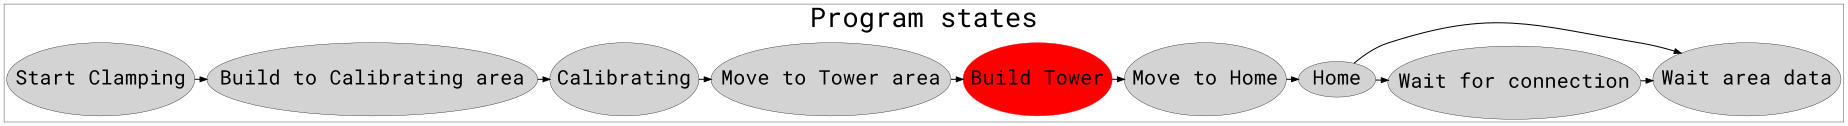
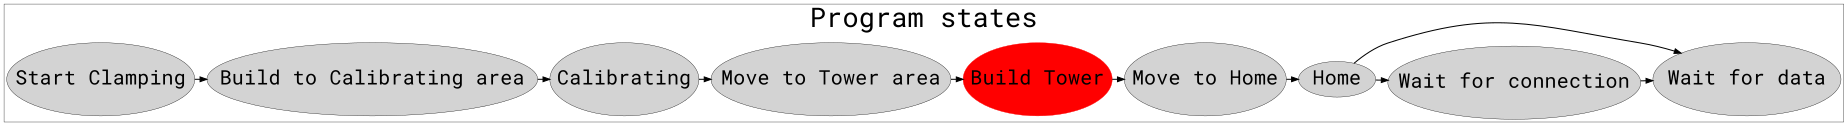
node "Wait area data": label "Wait area data" -> "Wait for data"
